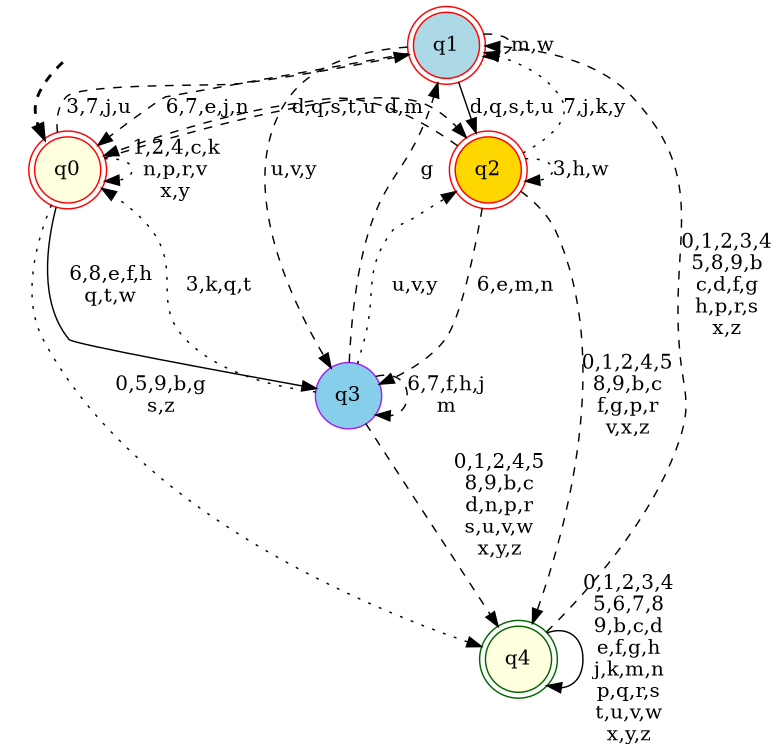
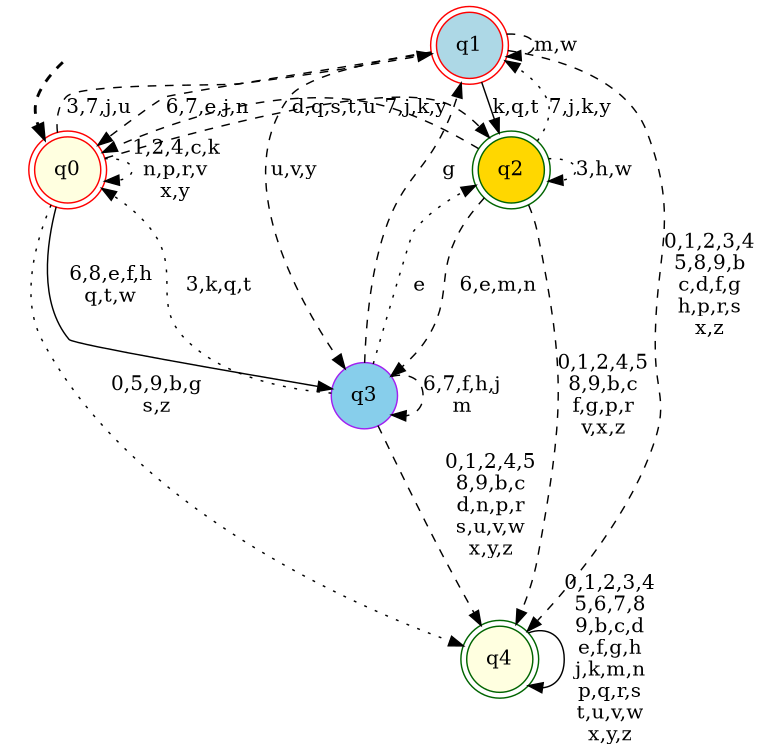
edge "q0" -> "q2": label "d,m" -> "7,j,k,y"
edge "q1" -> "q2": label "d,q,s,t,u" -> "k,q,t"
node "q2": color red -> darkgreen
edge "q3" -> "q2": label "u,v,y" -> "e"
edge "q4" -> "q1": reversed
